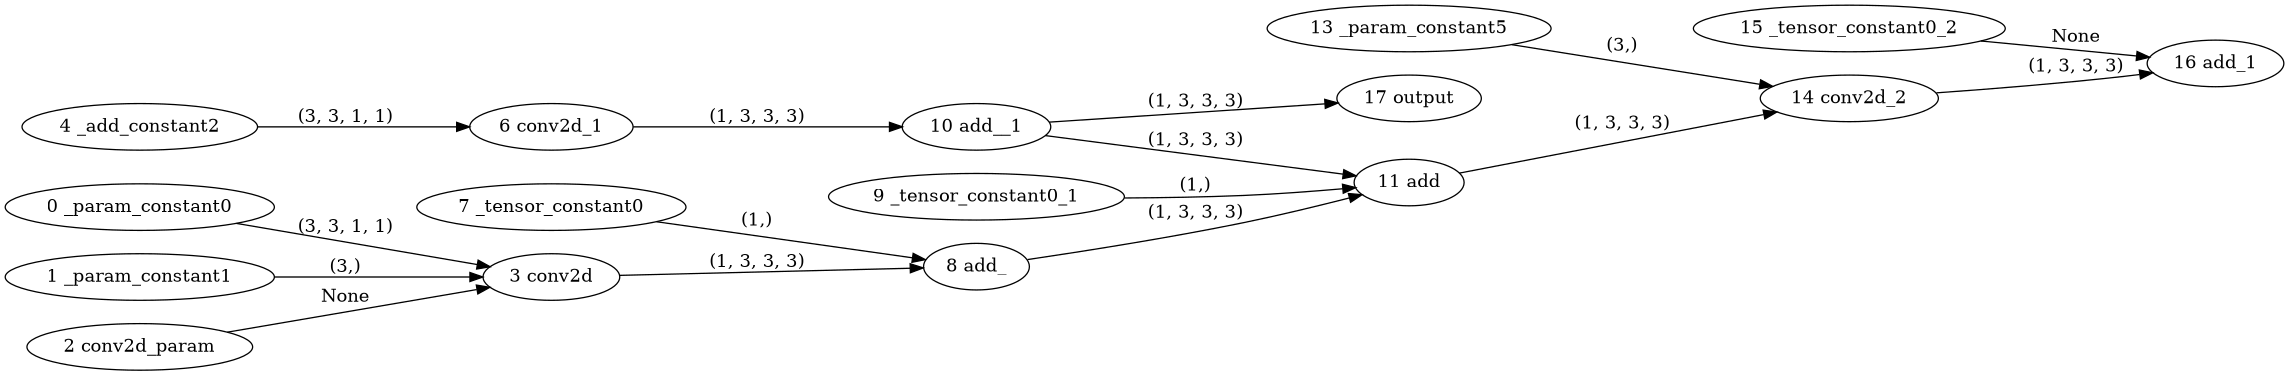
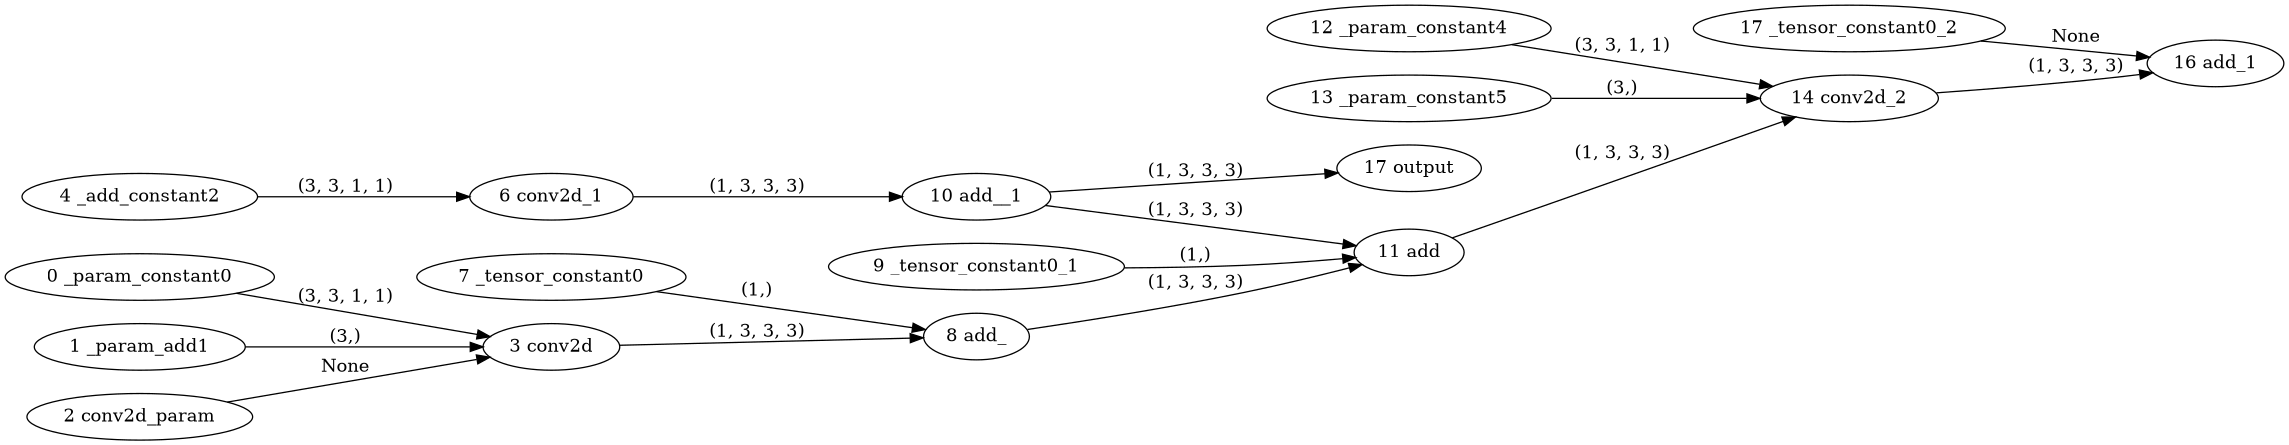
node "12 _param_constant4": added
node "15 _tensor_constant0_2": label "15 _tensor_constant0_2" -> "17 _tensor_constant0_2"
node "1 _param_constant1": label "1 _param_constant1" -> "1 _param_add1"
